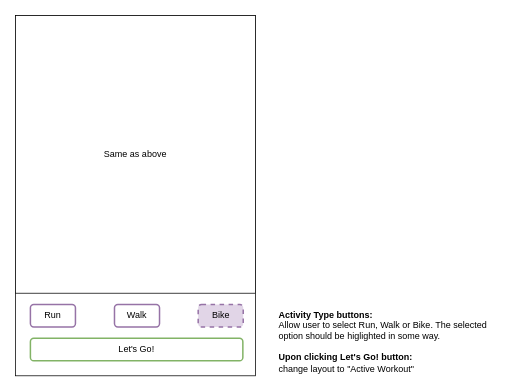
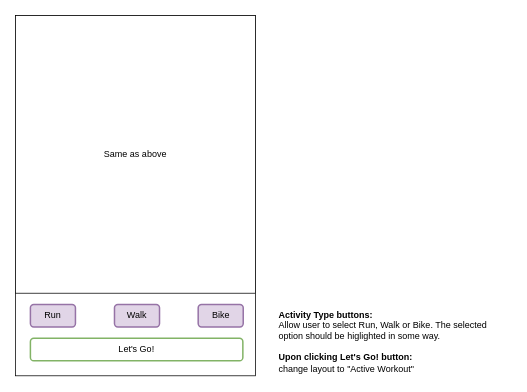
node "Run": fillcolor #ffffff -> #e1d5e7
node "Walk": fillcolor #ffffff -> #e1d5e7
node "Bike": style dashed -> solid
